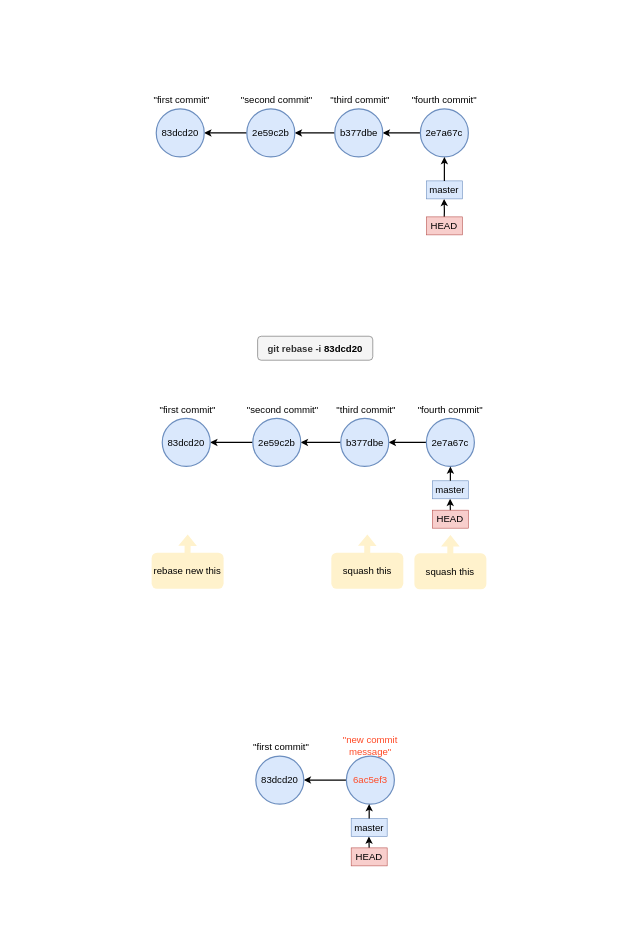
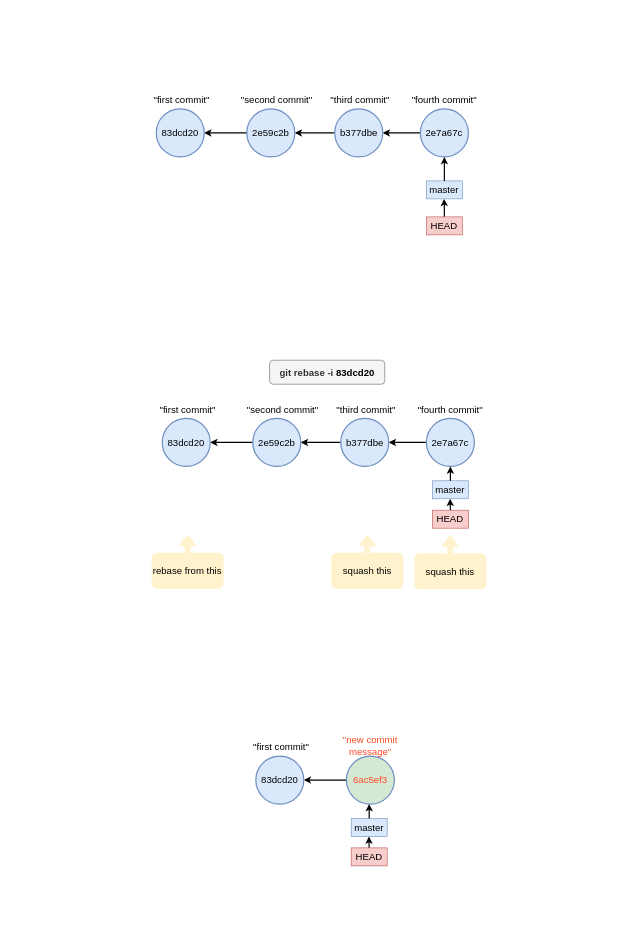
node "git rebase -i 83dcd20": moved (315, 348) -> (327, 372)
node "rebase new this": label "rebase new this" -> "rebase from this"
node "6ac5ef3": fillcolor #dae8fc -> #d5e8d4
